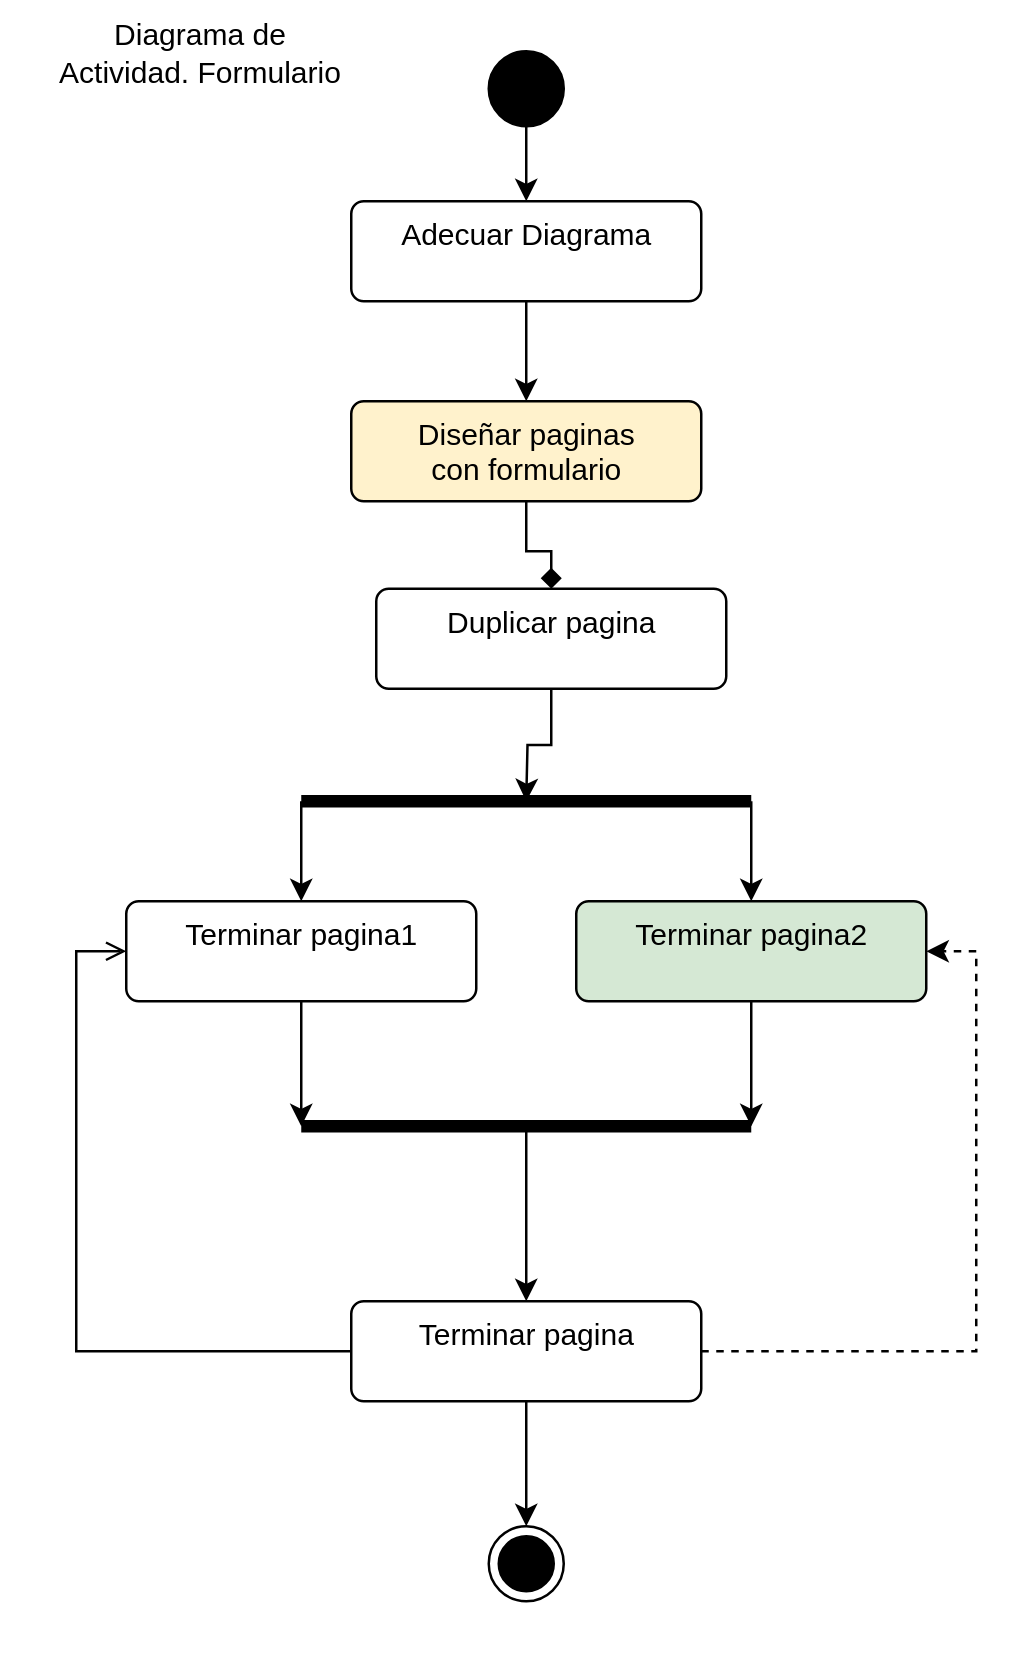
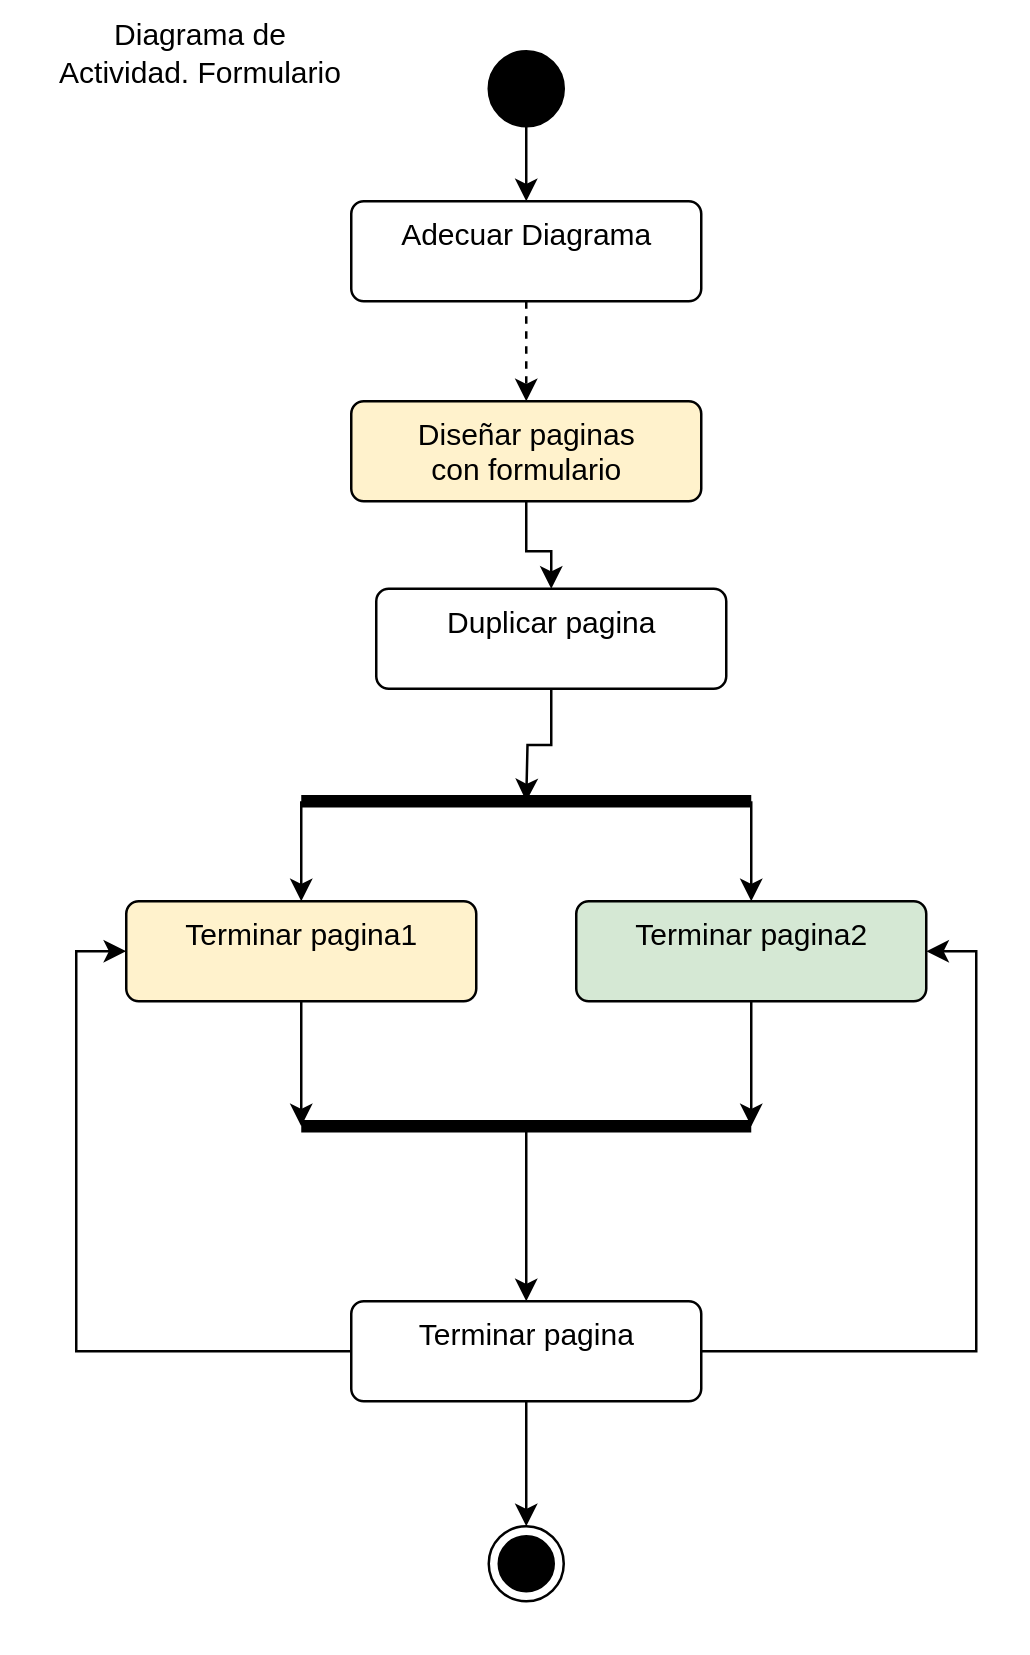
edge "Adecuar Diagrama" -> "Diseñar paginas con formulario": style solid -> dashed
edge "Diseñar paginas con formulario" -> "Duplicar pagina": arrowhead diamond -> classic
edge "Terminar pagina" -> "Terminar pagina1": arrowhead open -> classic
node "Terminar pagina1": fillcolor #ffffff -> #fff2cc
edge "Terminar pagina" -> "Terminar pagina2": style dashed -> solid
